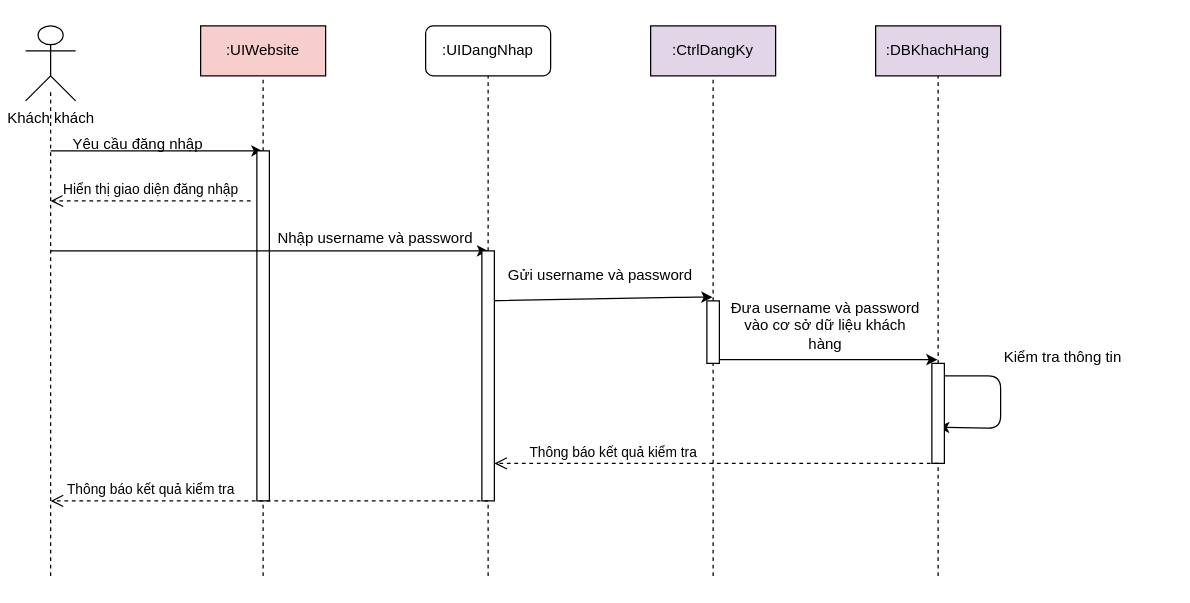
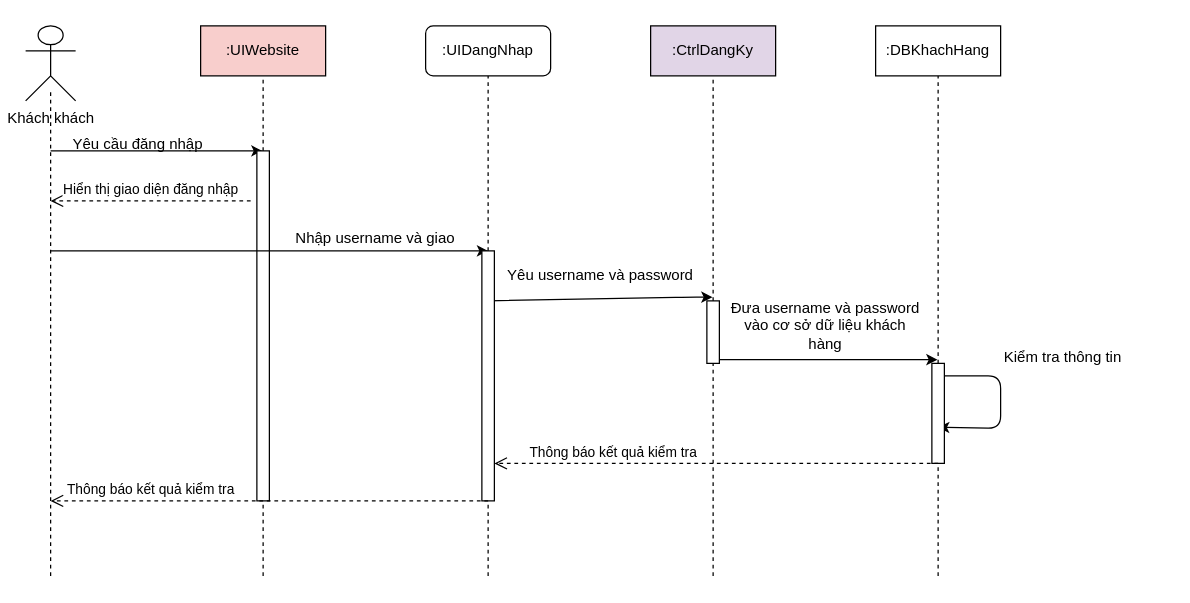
node ":DBKhachHang": fillcolor #e1d5e7 -> #ffffff
node "Nhập username và password": label "Nhập username và password" -> "Nhập username và giao"
node "Gửi username và password": label "Gửi username và password" -> "Yêu username và password"
